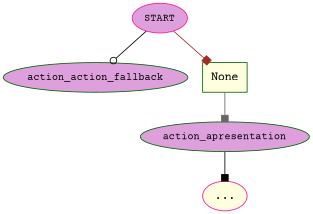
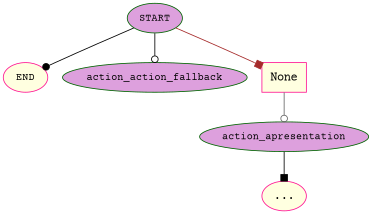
node "START": color deeppink -> darkgreen
node "END": added
node "None": color darkgreen -> deeppink
edge "None" -> "action_apresentation": arrowhead box -> odot
